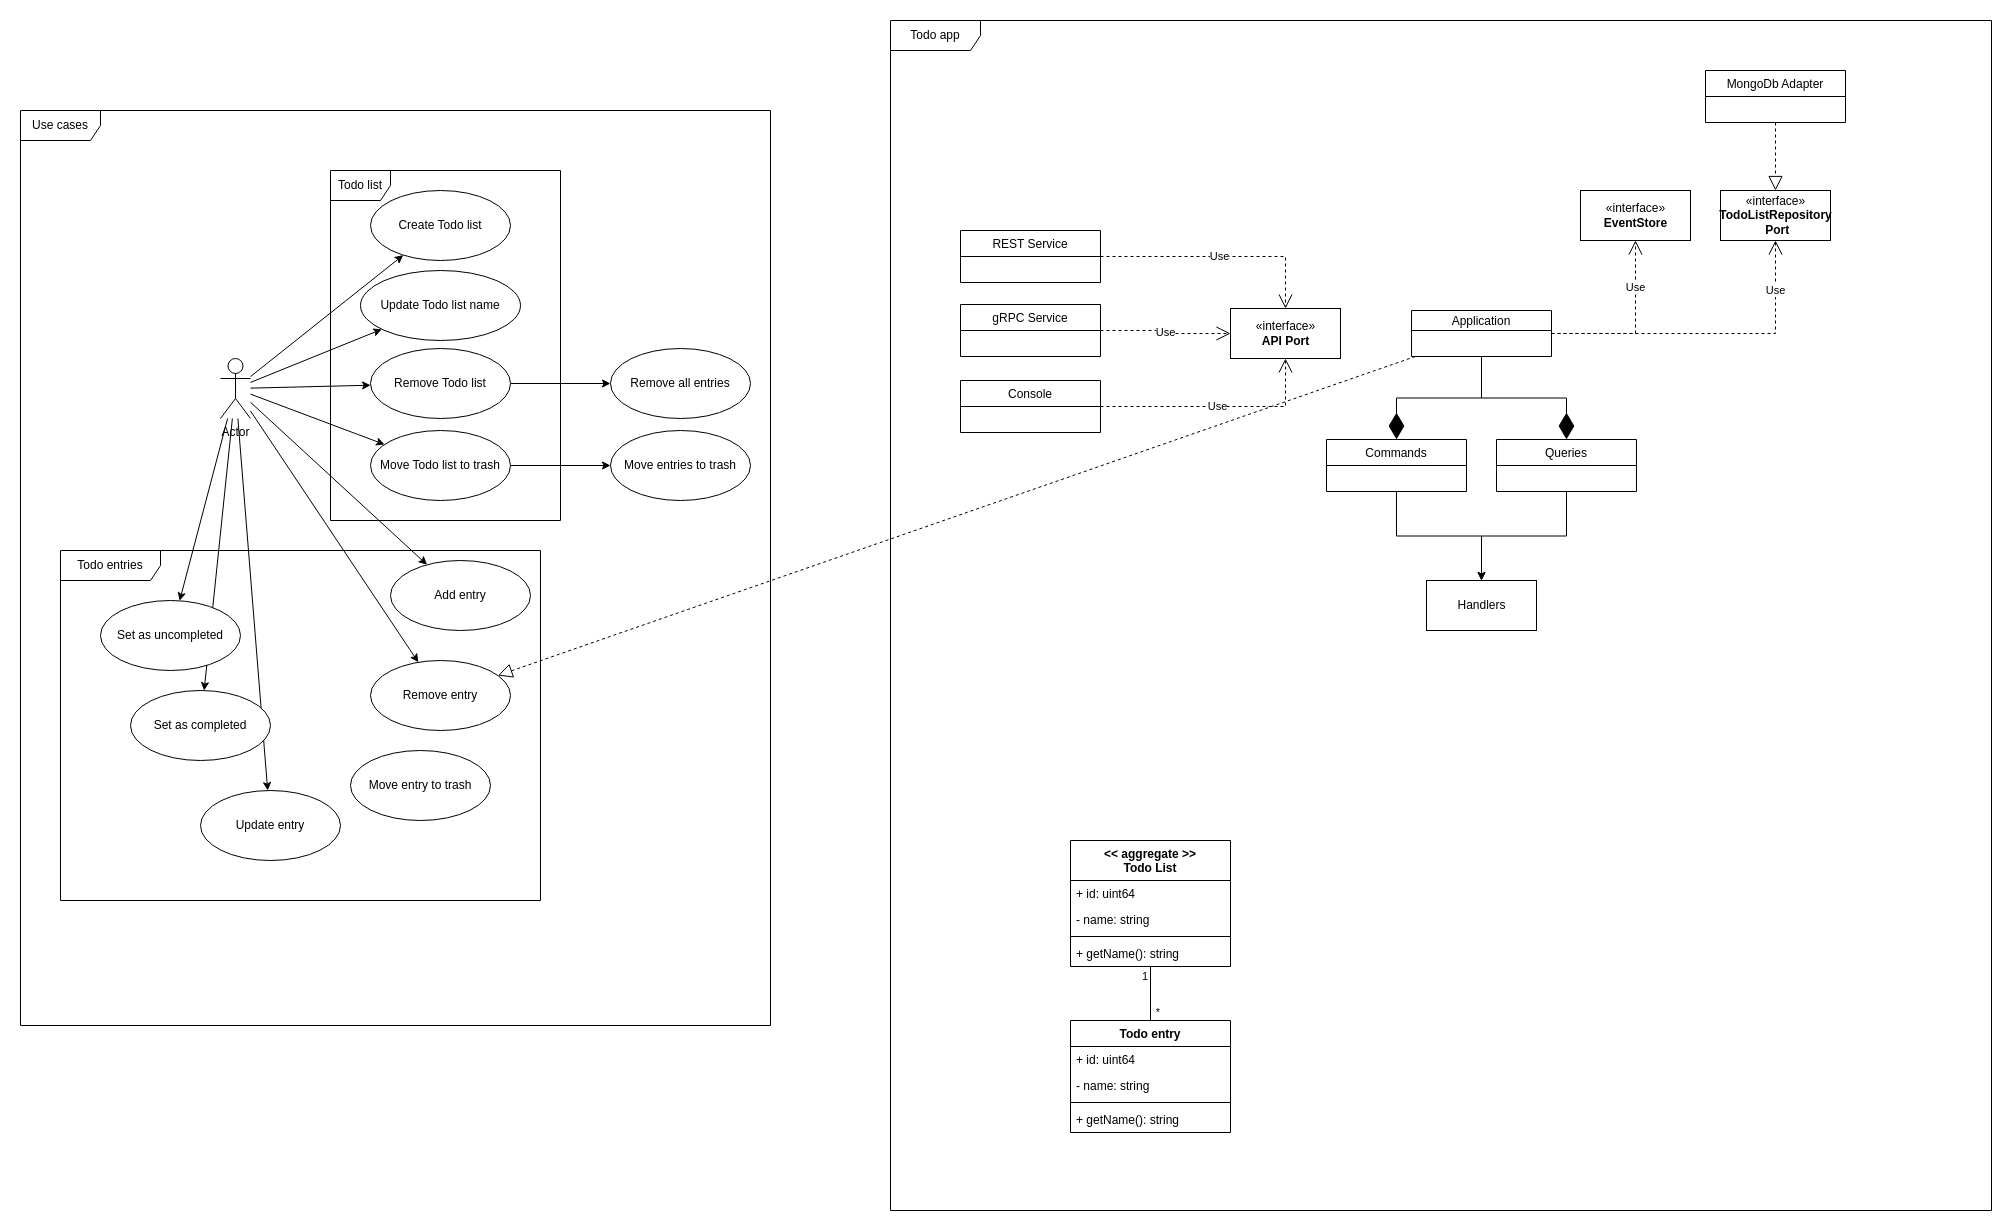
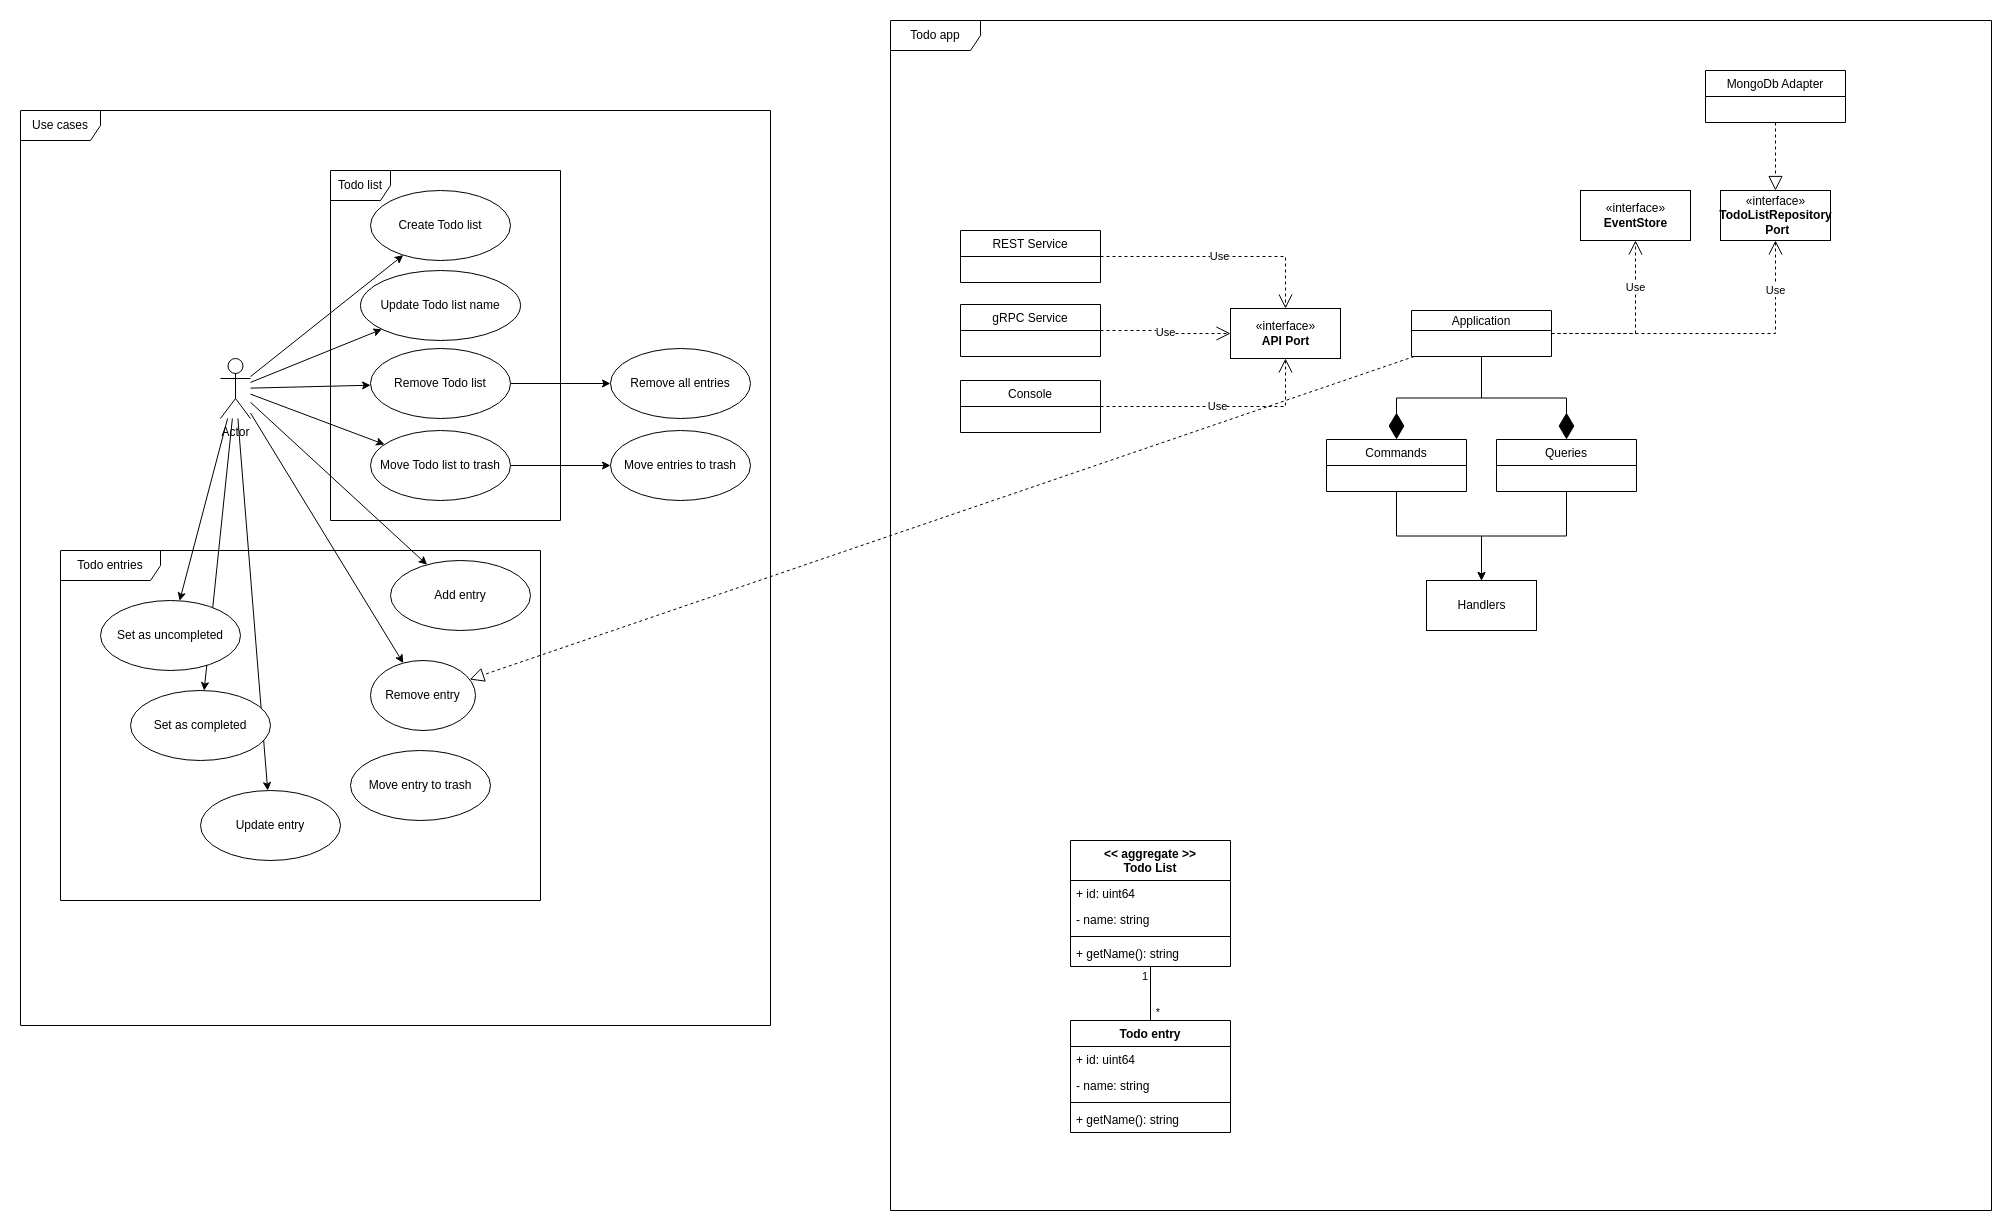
node "Remove entry": size 140x70 -> 105x70
